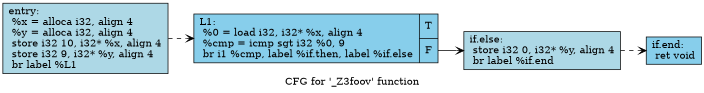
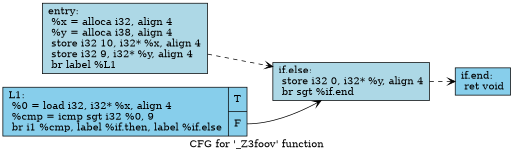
node "entry:": text "%y = alloca i32, align 4" -> "%y = alloca i38, align 4"
edge "entry:" -> "L1:": now "entry:" -> "if.else:"
node "if.else:": text "br label %if.end" -> "br sgt %if.end"
